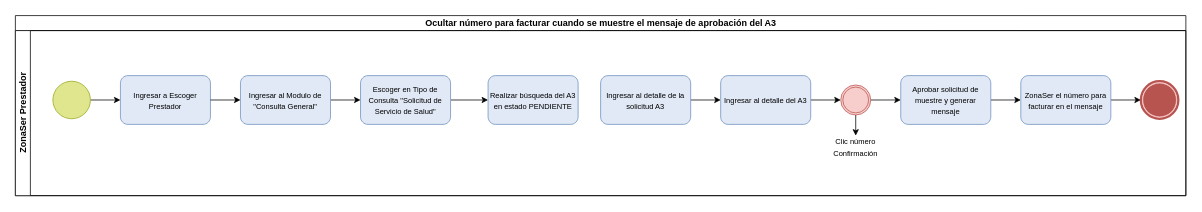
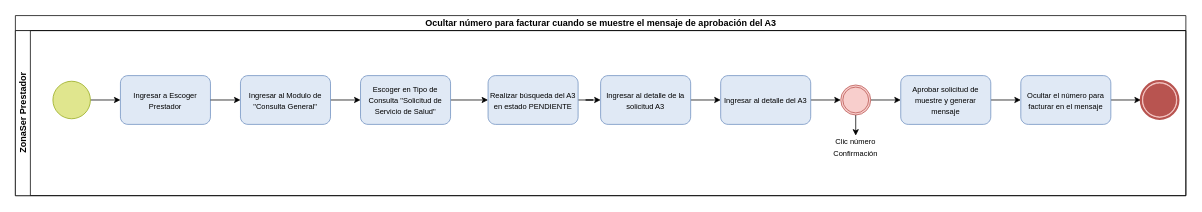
edge "Realizar búsqueda del A3 en estado PENDIENTE" -> "Ingresar al detalle de la solicitud A3": added
node "ZonaSer el número para facturar en el mensaje": label "ZonaSer el número para facturar en el mensaje" -> "Ocultar el número para facturar en el mensaje"
